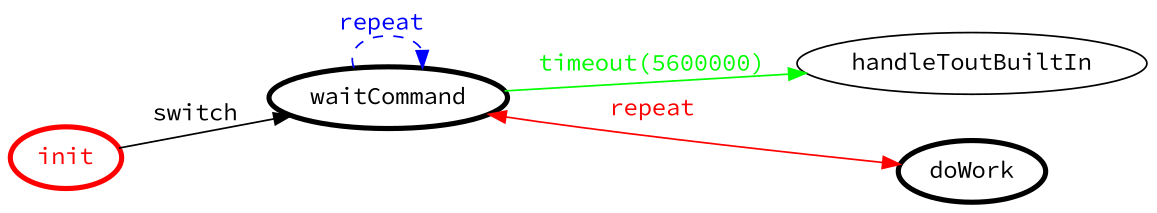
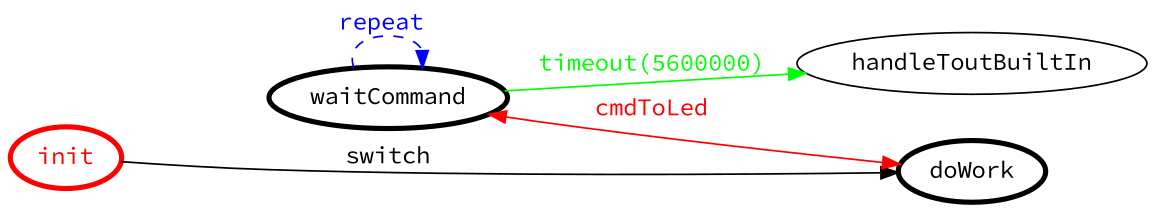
edge "waitCommand" -- "doWork": label "repeat" -> "cmdToLed"
edge "init" -> "waitCommand": now "init" -> "doWork"
